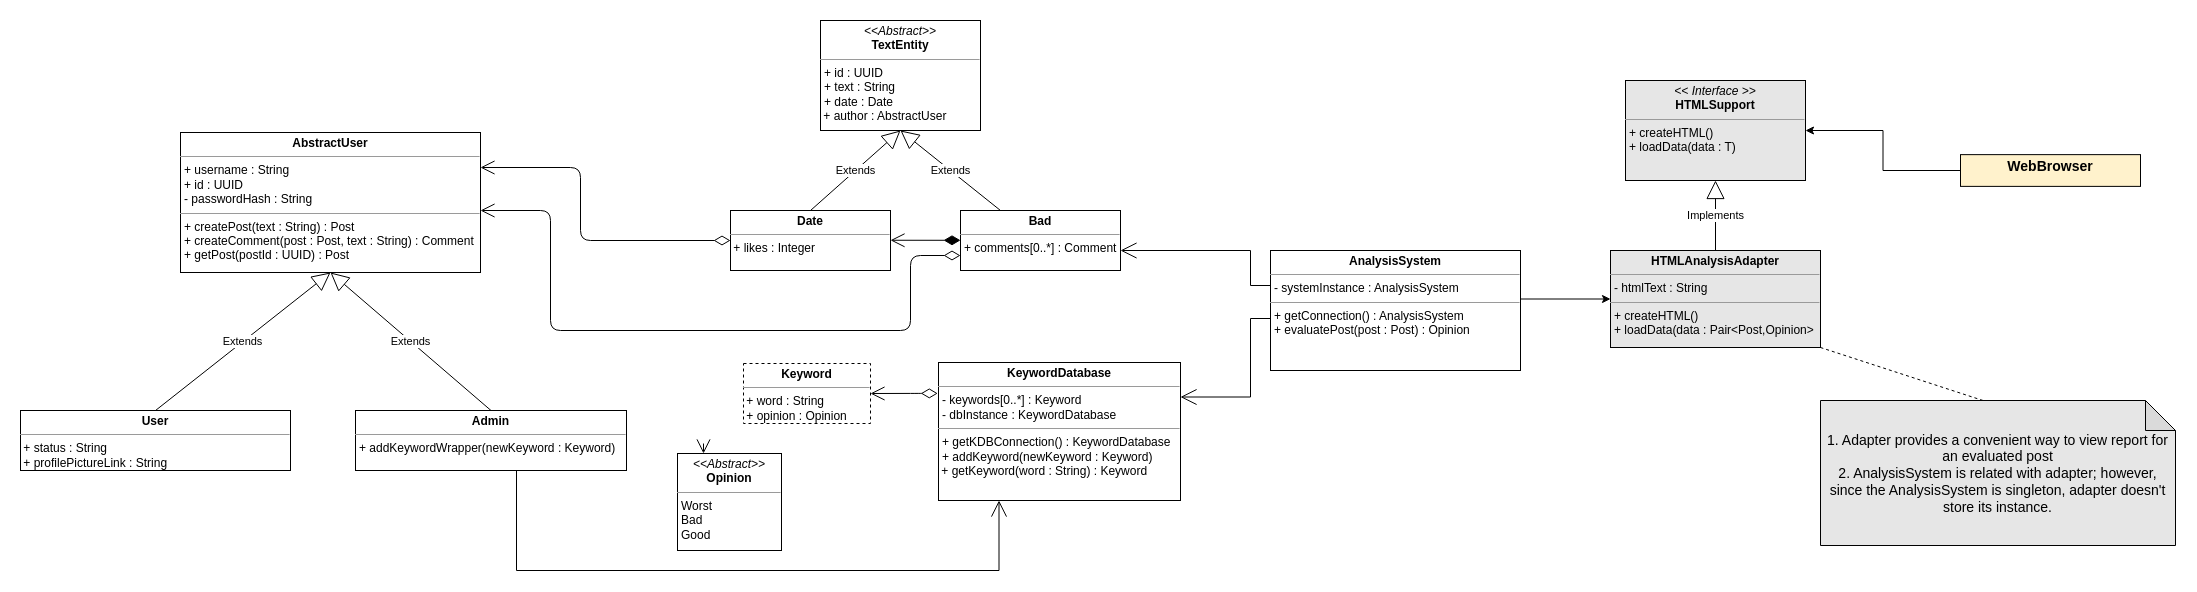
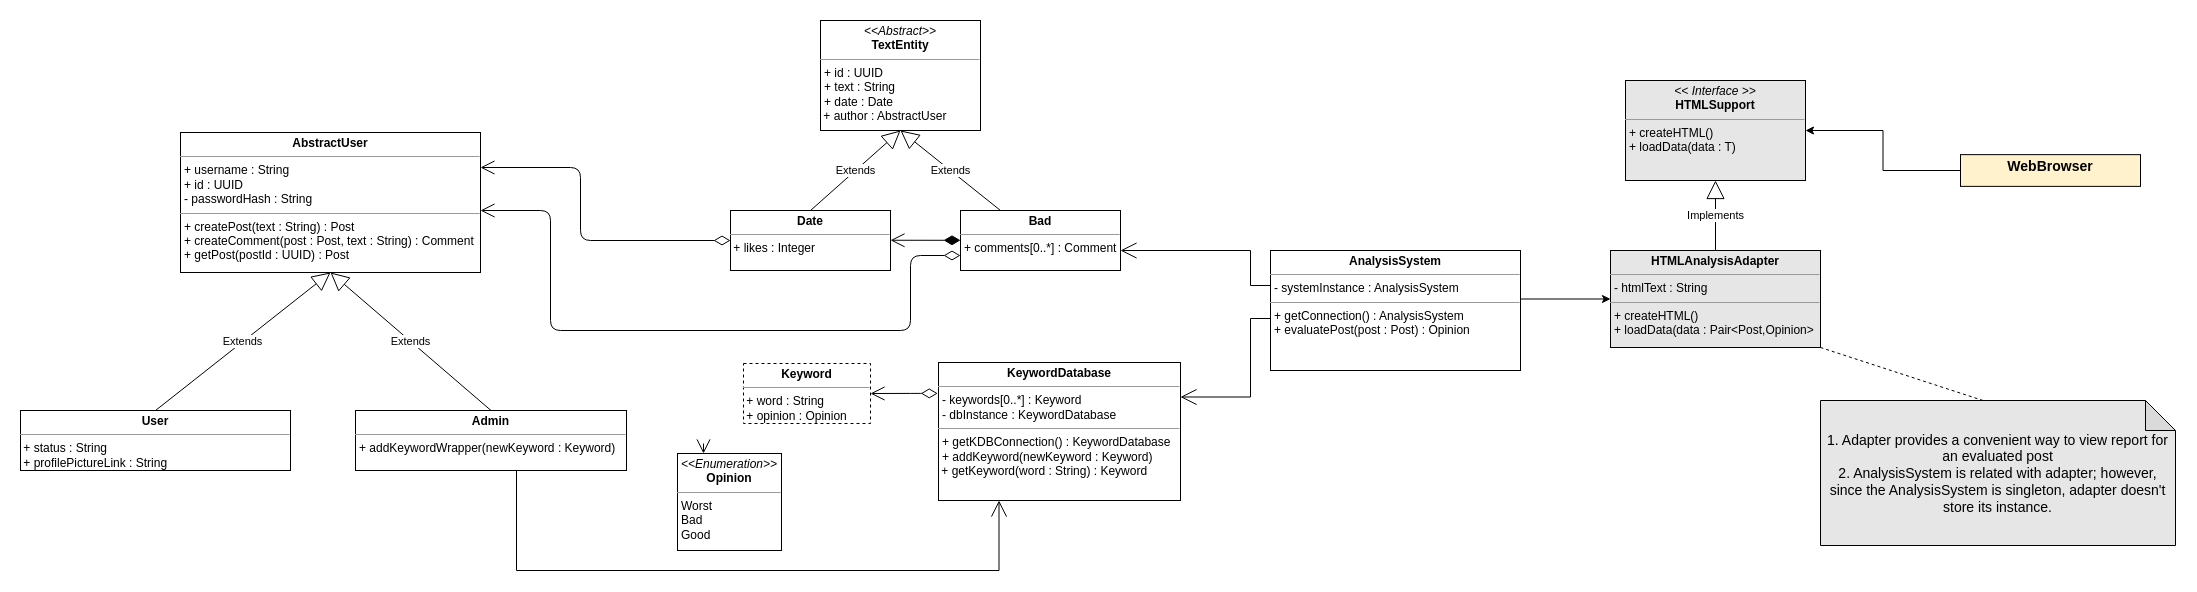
node "<<Abstract>> Opinion Worst Bad Good": label "<<Abstract>> Opinion Worst Bad Good" -> "<<Enumeration>> Opinion Worst Bad Good"
